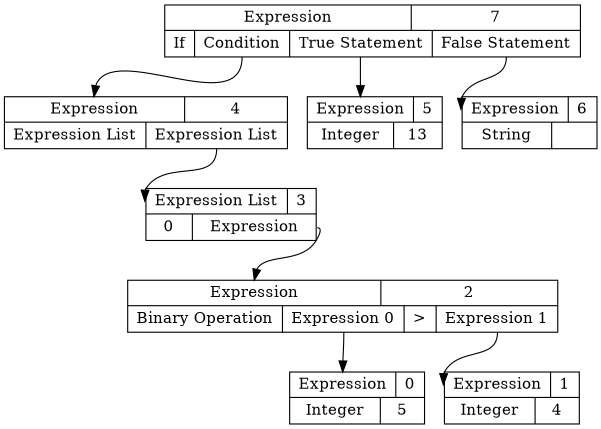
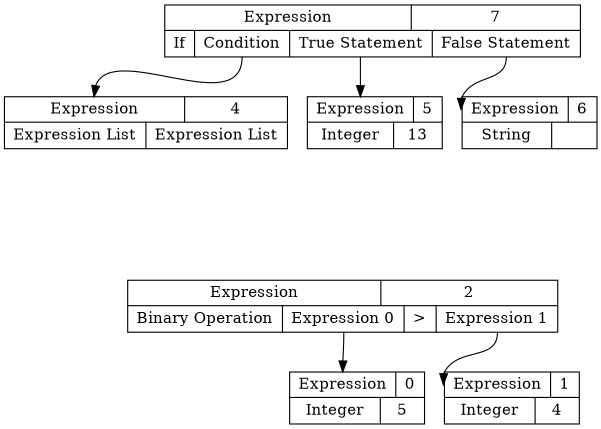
node "Expression List": removed
